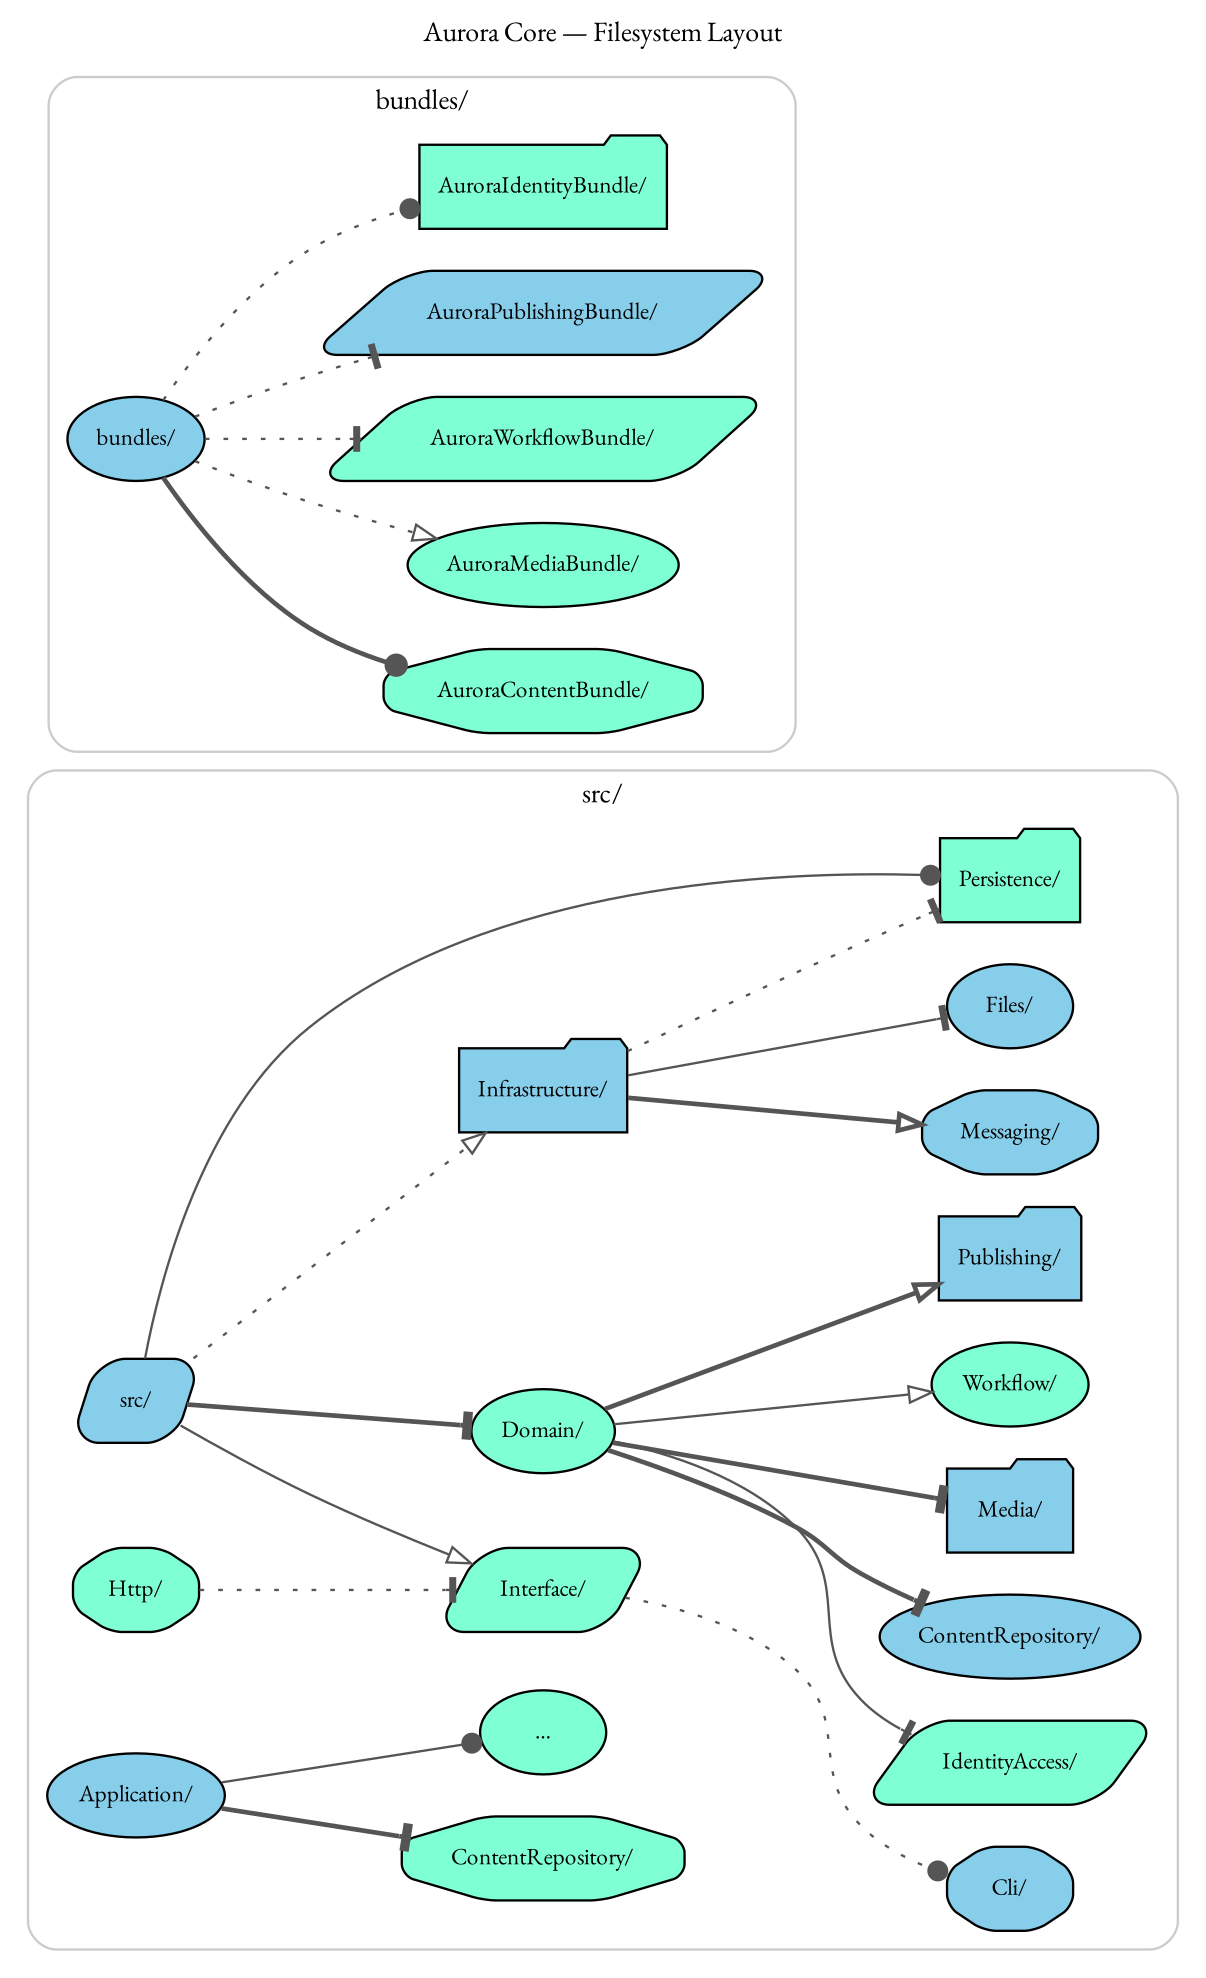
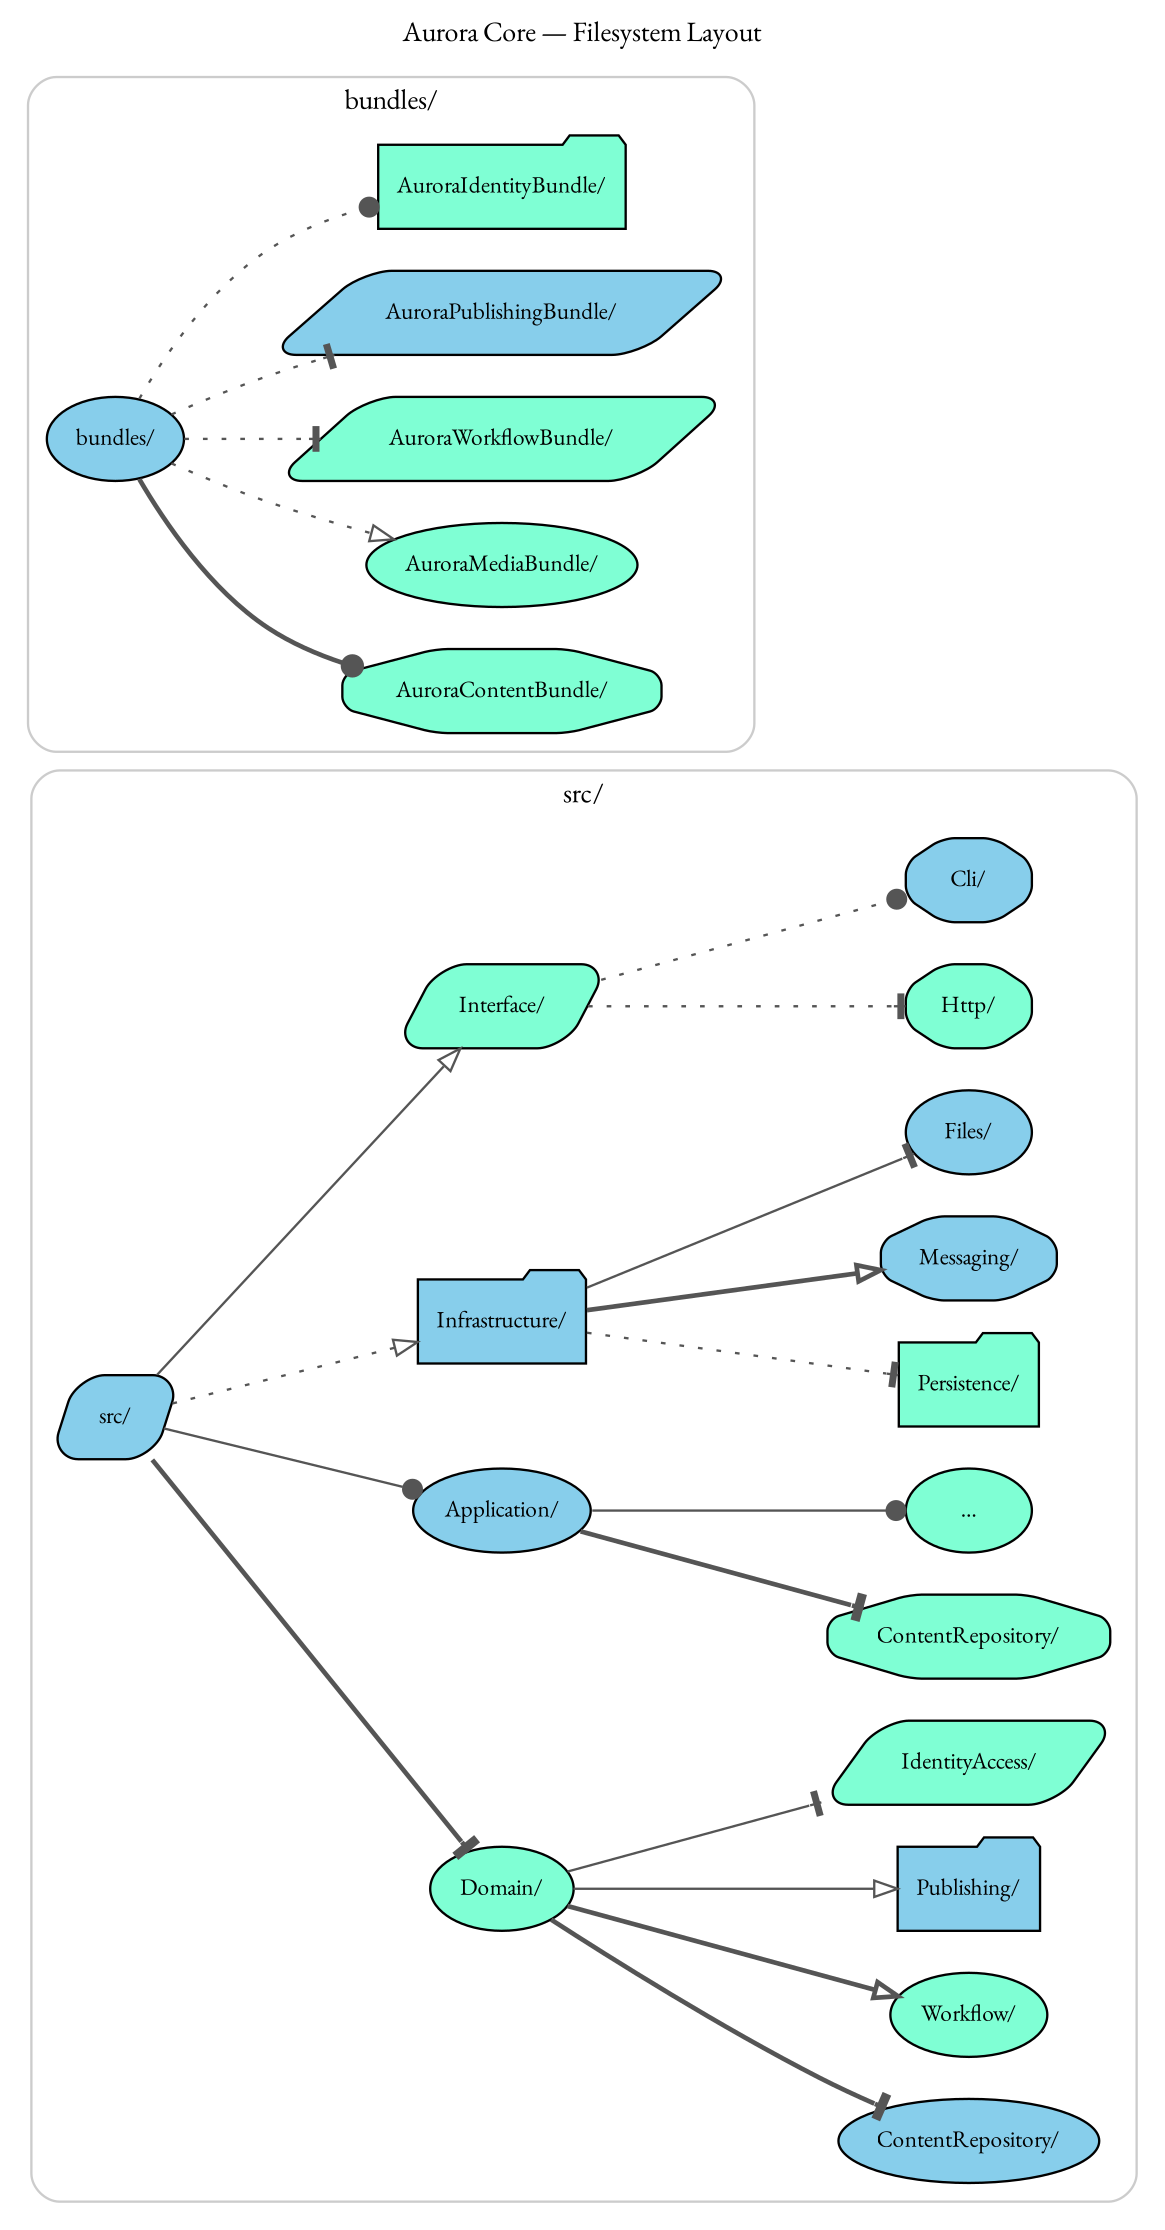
edge "src/" -> "Persistence/": now "src/" -> "Application/"
edge "Domain/" -> "Publishing/": style bold -> solid
edge "Domain/" -> "Workflow/": style solid -> bold
node "Media/": removed
edge "Http/" -> "Interface/": reversed
